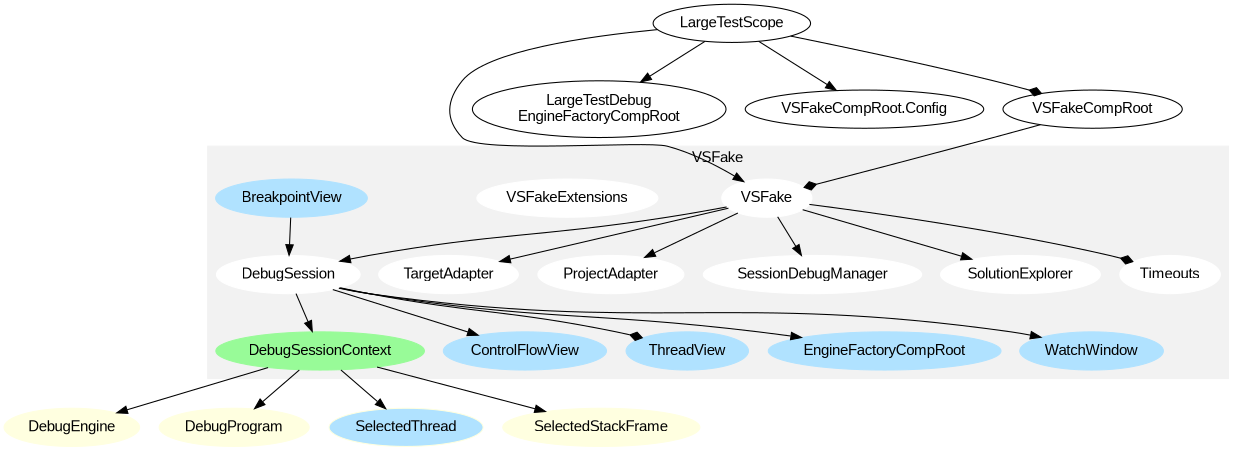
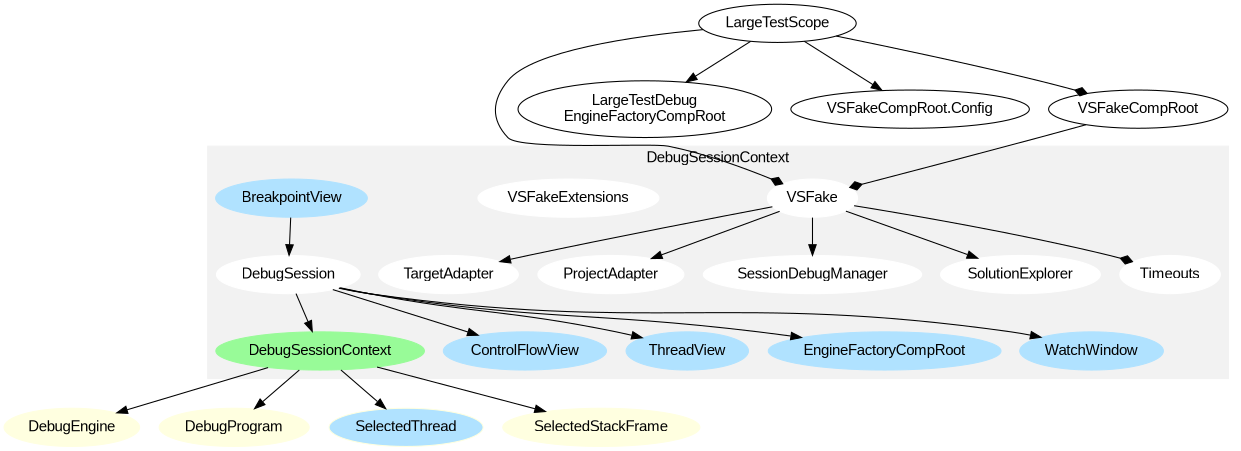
edge "LargeTestScope" -> "VSFake": arrowhead normal -> diamond
cluster "VSFake": label "VSFake" -> "DebugSessionContext"
edge "VSFake" -> "DebugSession": removed
edge "DebugSession" -> "ThreadView": arrowhead diamond -> normal
